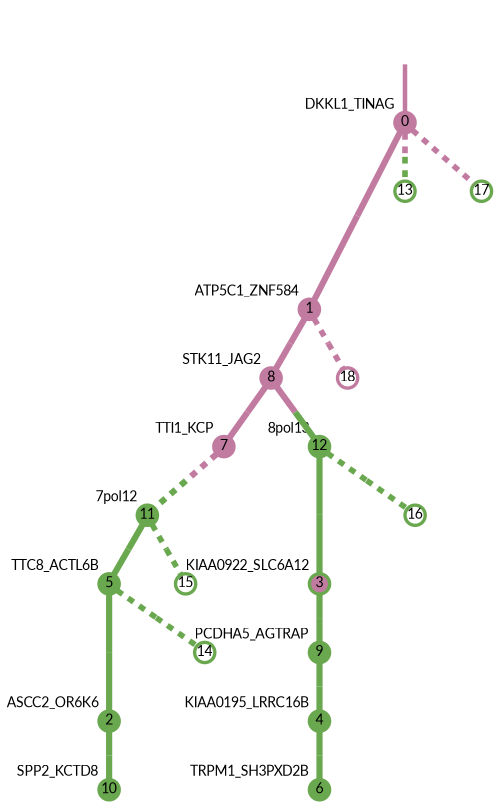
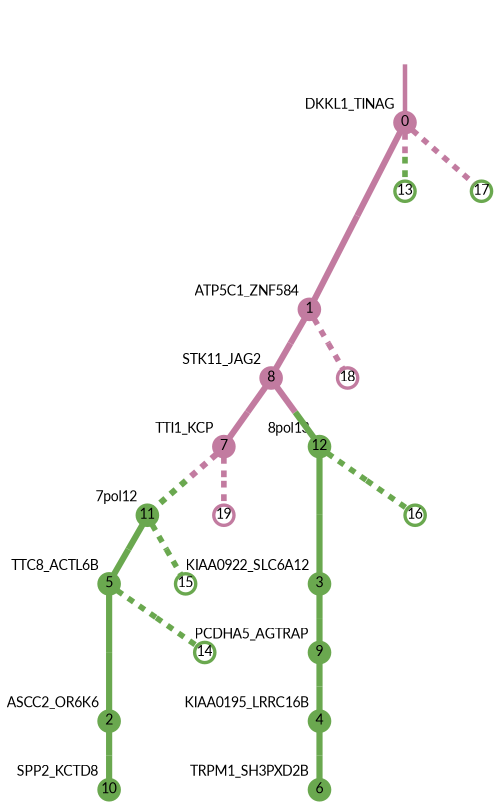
node "19": added
node "3 KIAA0922_SLC6A12": fillcolor #c27ba0ff -> #6aa84fff
